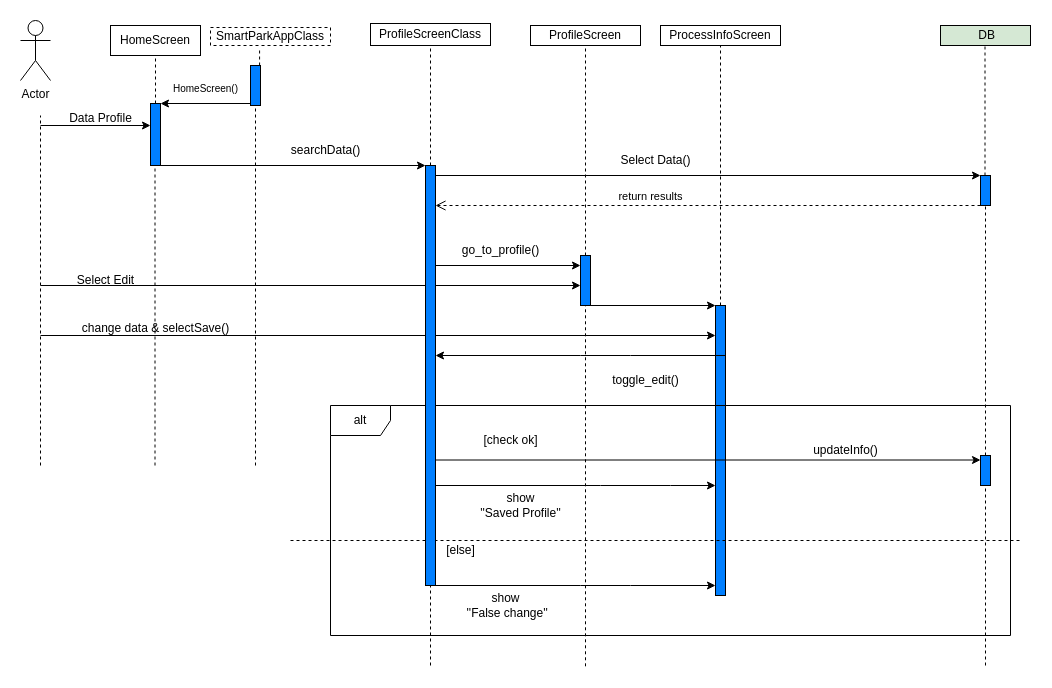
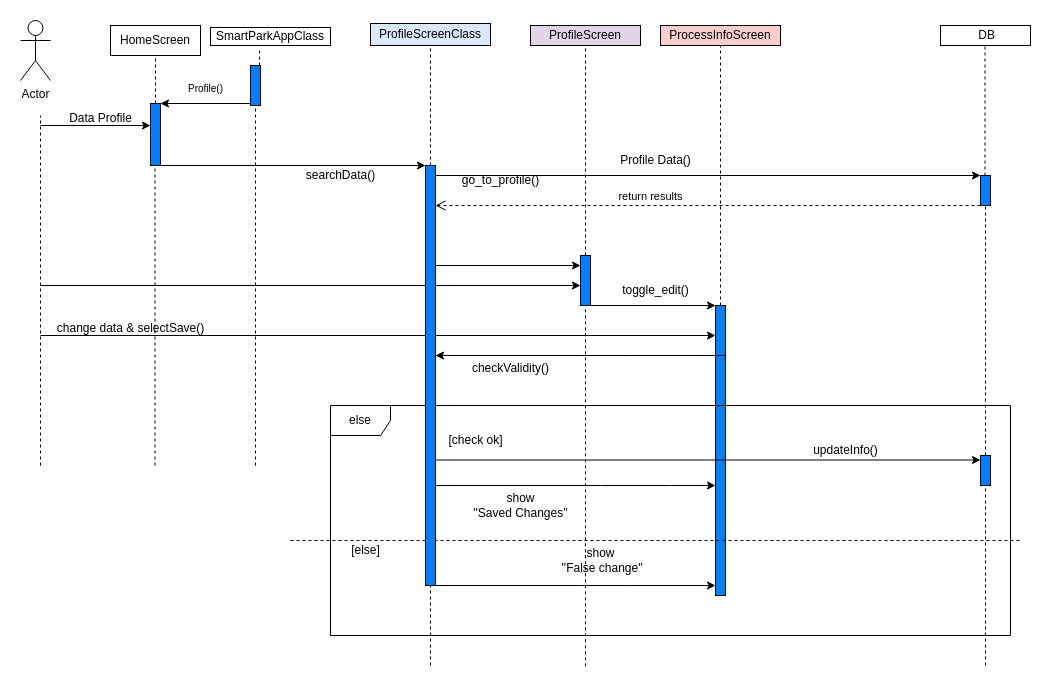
node "ProfileScreenClass": fillcolor #ffffff -> #dae8fc
node "ProfileScreen": fillcolor #ffffff -> #e1d5e7
node "ProcessInfoScreen": fillcolor #ffffff -> #f8cecc
node "DB": fillcolor #d5e8d4 -> #ffffff
node "SmartParkAppClass": style dashed -> solid
node "HomeScreen()": label "HomeScreen()" -> "Profile()"
node "searchData()": moved (326, 151) -> (341, 176)
node "Select Data()": label "Select Data()" -> "Profile Data()"
node "go_to_profile()": moved (501, 251) -> (501, 181)
node "Select Edit": removed
node "change data & selectSave()": moved (156, 329) -> (131, 329)
node "checkValidity()": added
node "toggle_edit()": moved (646, 381) -> (656, 291)
node "alt": label "alt" -> "else"
node "[check ok]": moved (511, 441) -> (476, 441)
node "show ''Saved Profile''": label "show ''Saved Profile''" -> "show ''Saved Changes''"
node "[else]": moved (461, 551) -> (366, 551)
node "show ''False change''": moved (506, 606) -> (601, 561)
